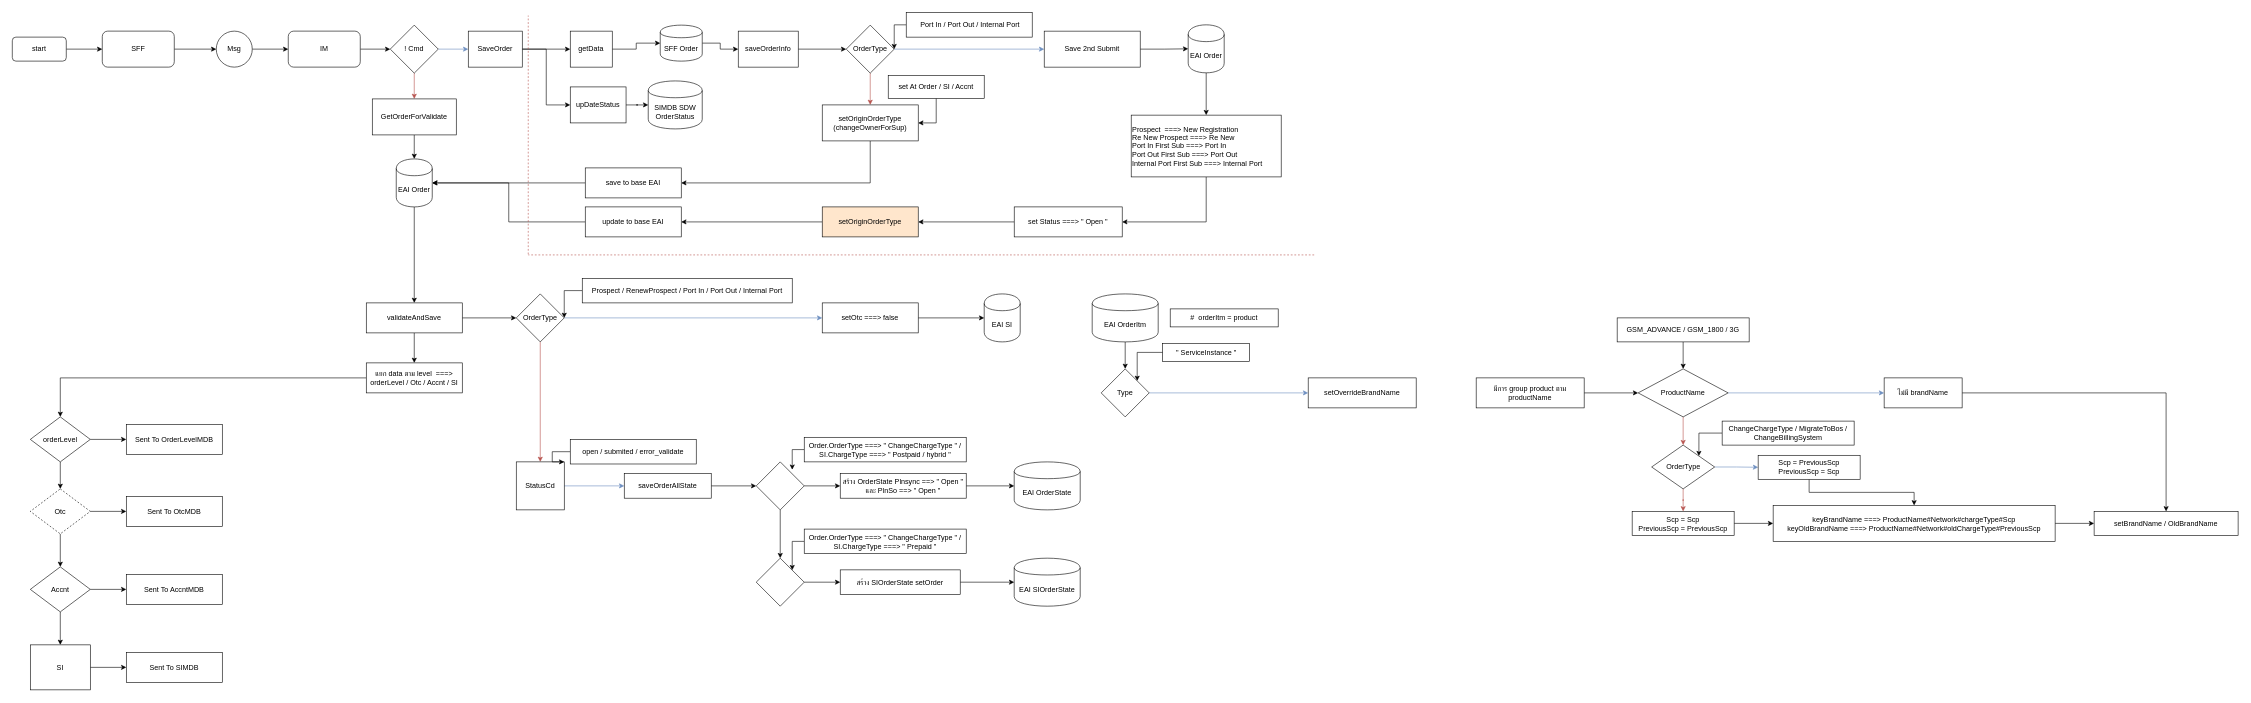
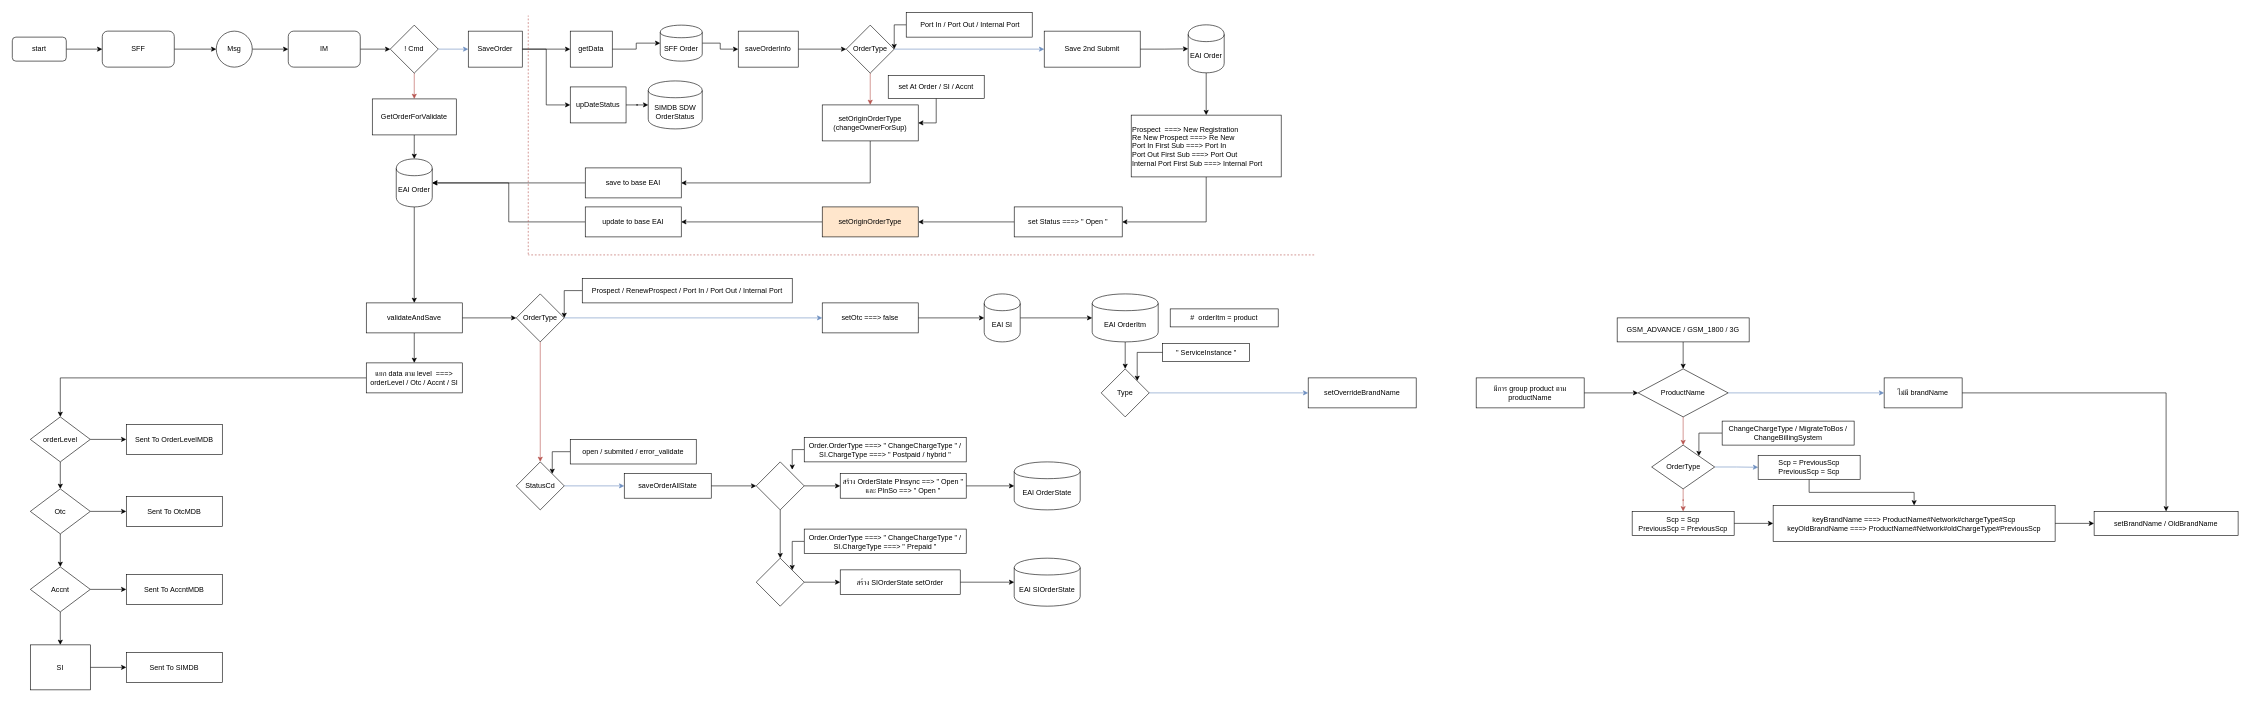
edge "EAI SI" -> "EAI OrderItm": added
node "StatusCd": shape rectangle -> diamond
node "Otc": style dashed -> solid
